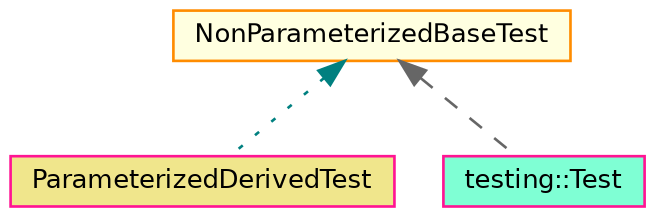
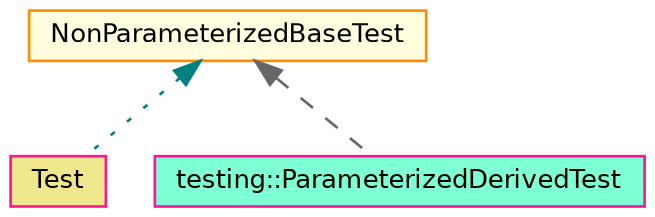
node "ParameterizedDerivedTest": label "ParameterizedDerivedTest" -> "Test"
node "testing::Test": label "testing::Test" -> "testing::ParameterizedDerivedTest"
